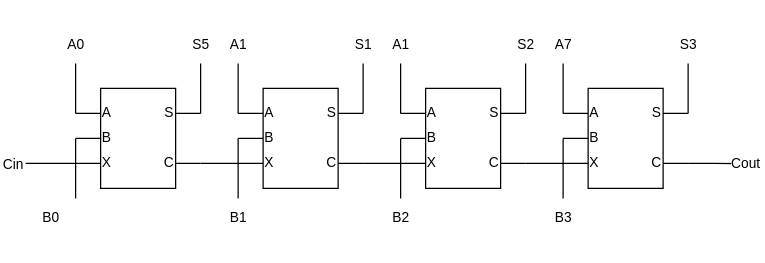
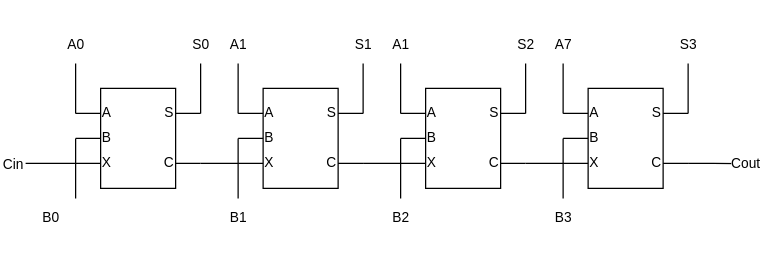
node "S5": label "S5" -> "S0"
